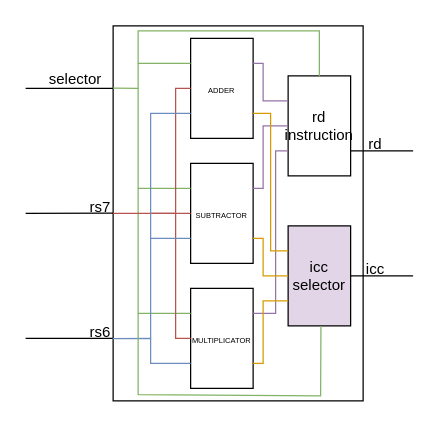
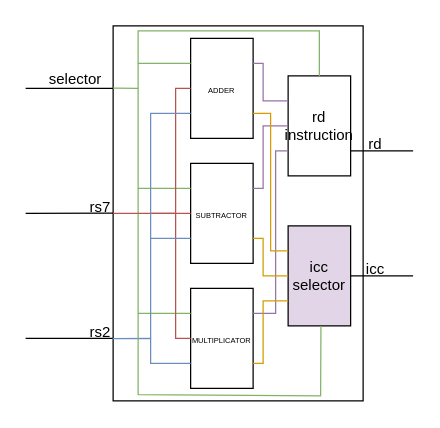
node "rs6": label "rs6" -> "rs2"
